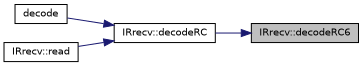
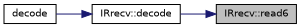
node "IRrecv::decodeRC": label "IRrecv::decodeRC" -> "IRrecv::decode"
node "IRrecv::decodeRC6": label "IRrecv::decodeRC6" -> "IRrecv::read6"
node "IRrecv::read": removed
